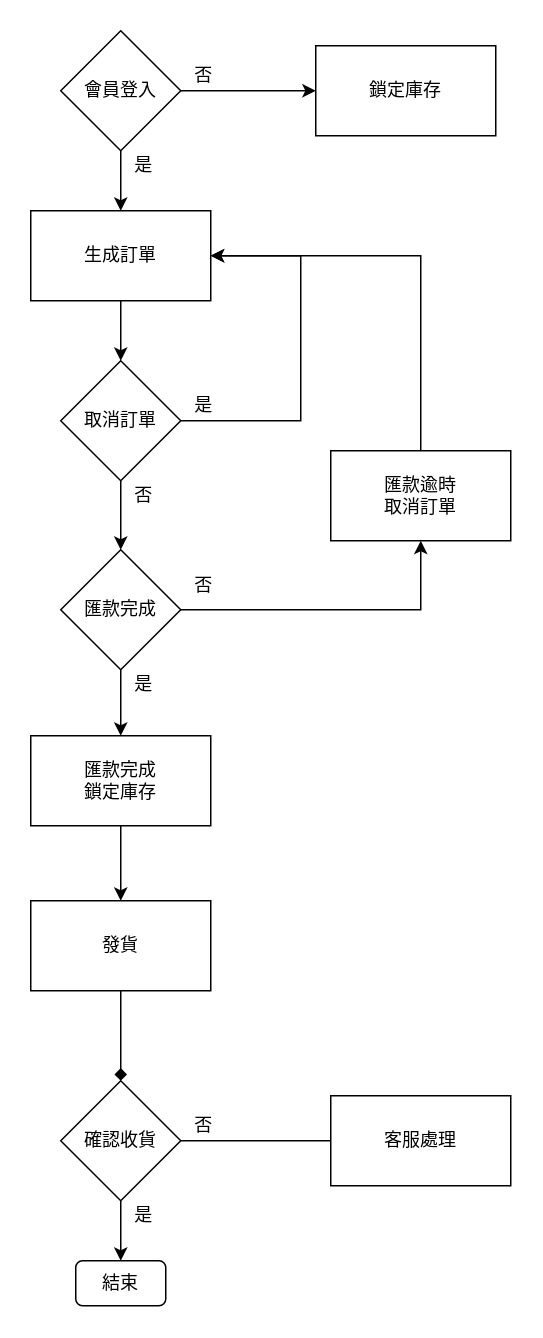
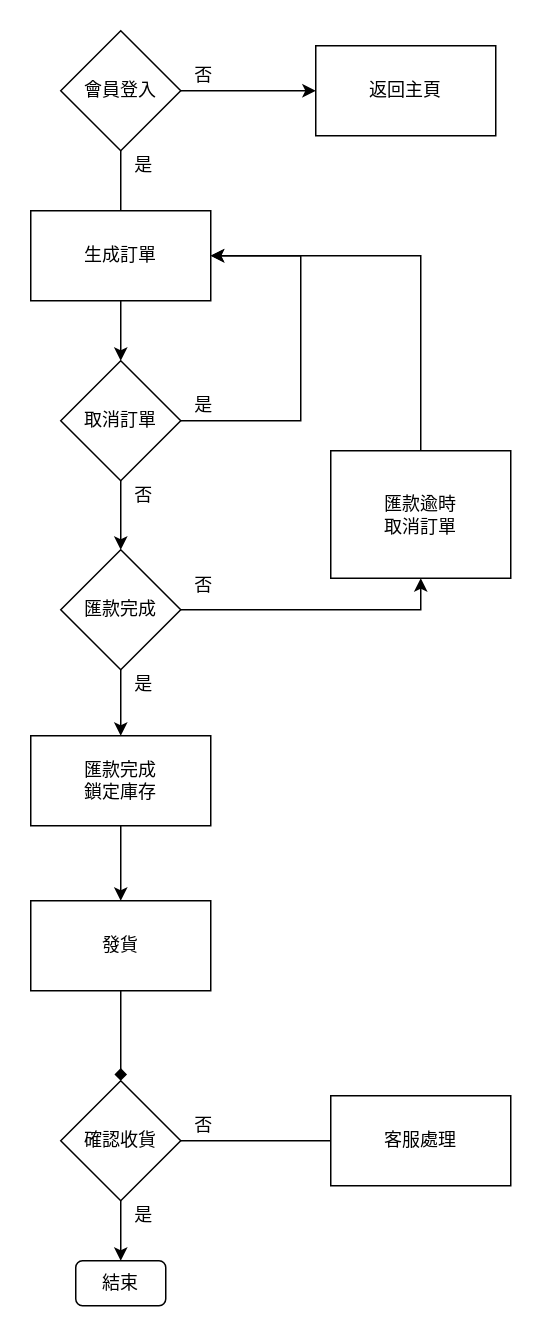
node "鎖定庫存": label "鎖定庫存" -> "返回主頁"
edge "會員登入" -> "生成訂單": arrowhead classic -> none
node "匯款逾時 取消訂單": size 180x90 -> 180x128
